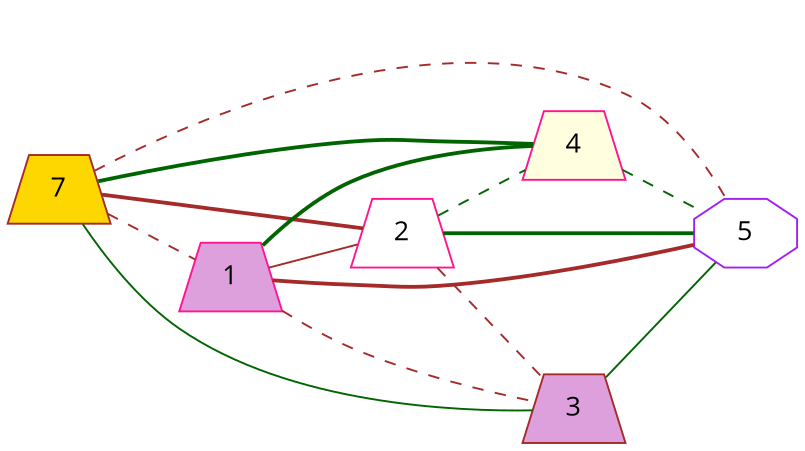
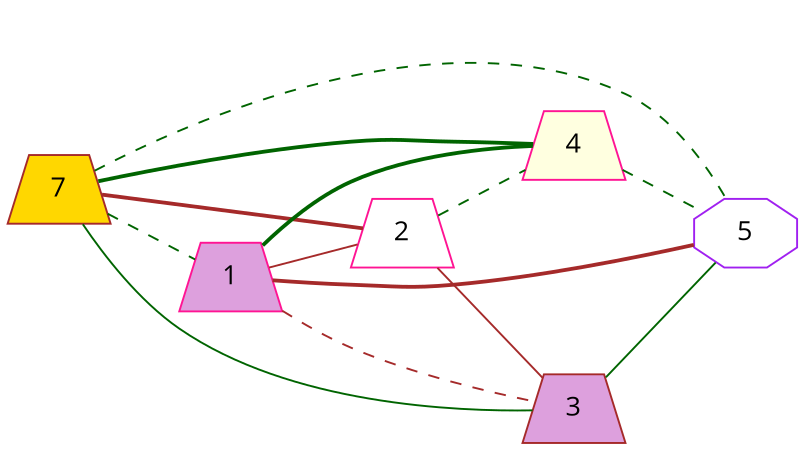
edge "7" -- "5": color brown -> darkgreen
edge "2" -- "5": removed
edge "7" -- "1": color brown -> darkgreen
edge "2" -- "3": style dashed -> solid
